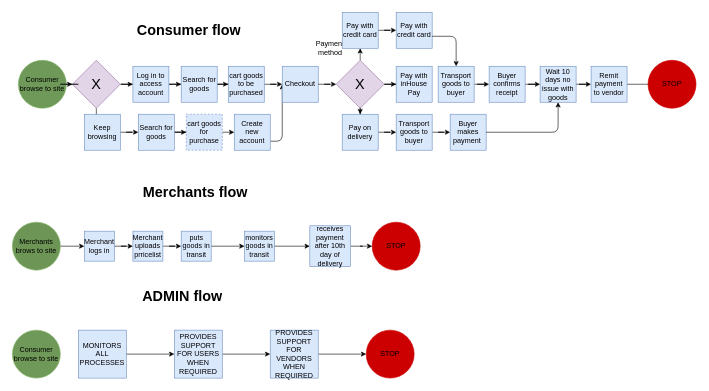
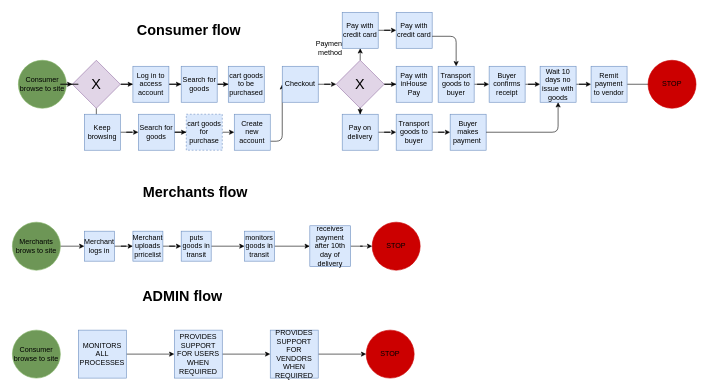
edge "cart goods to be purchased" -> "Checkout": removed
